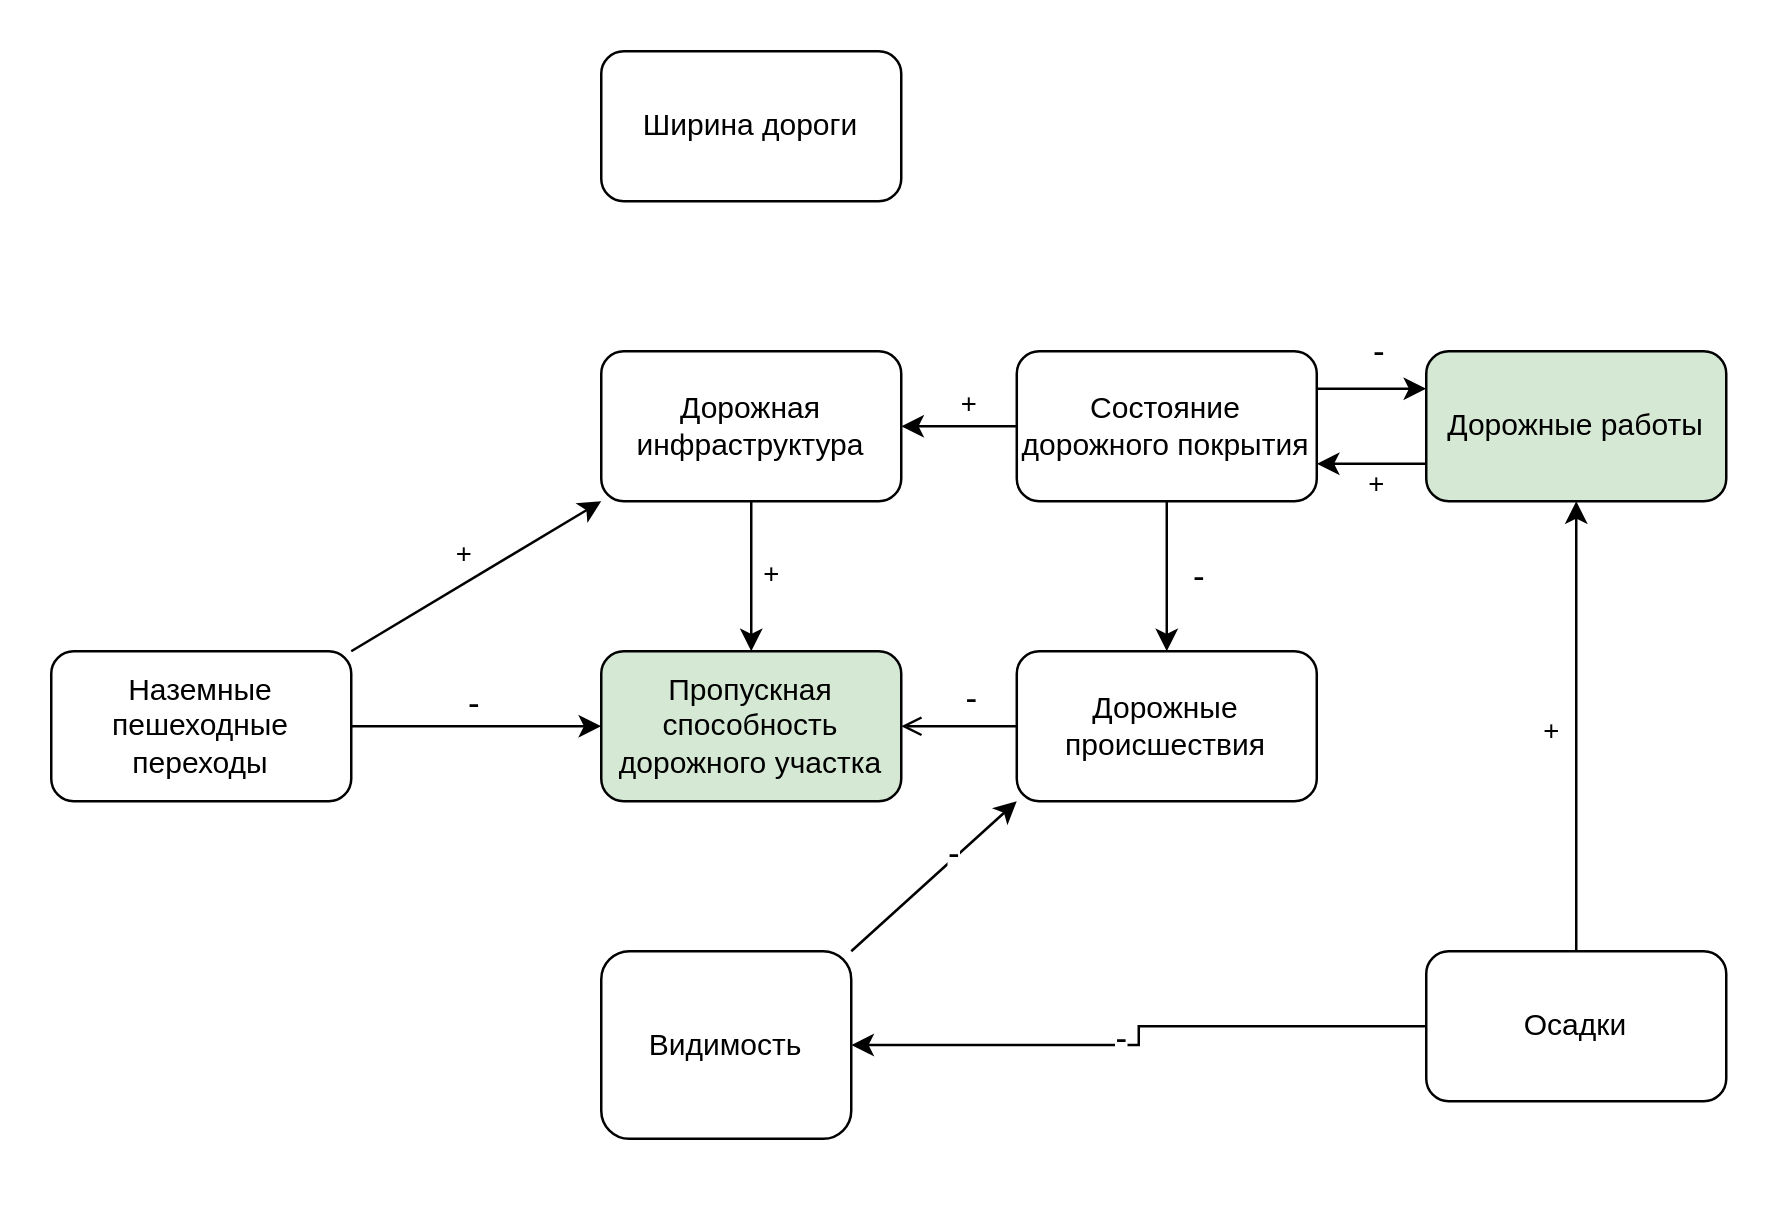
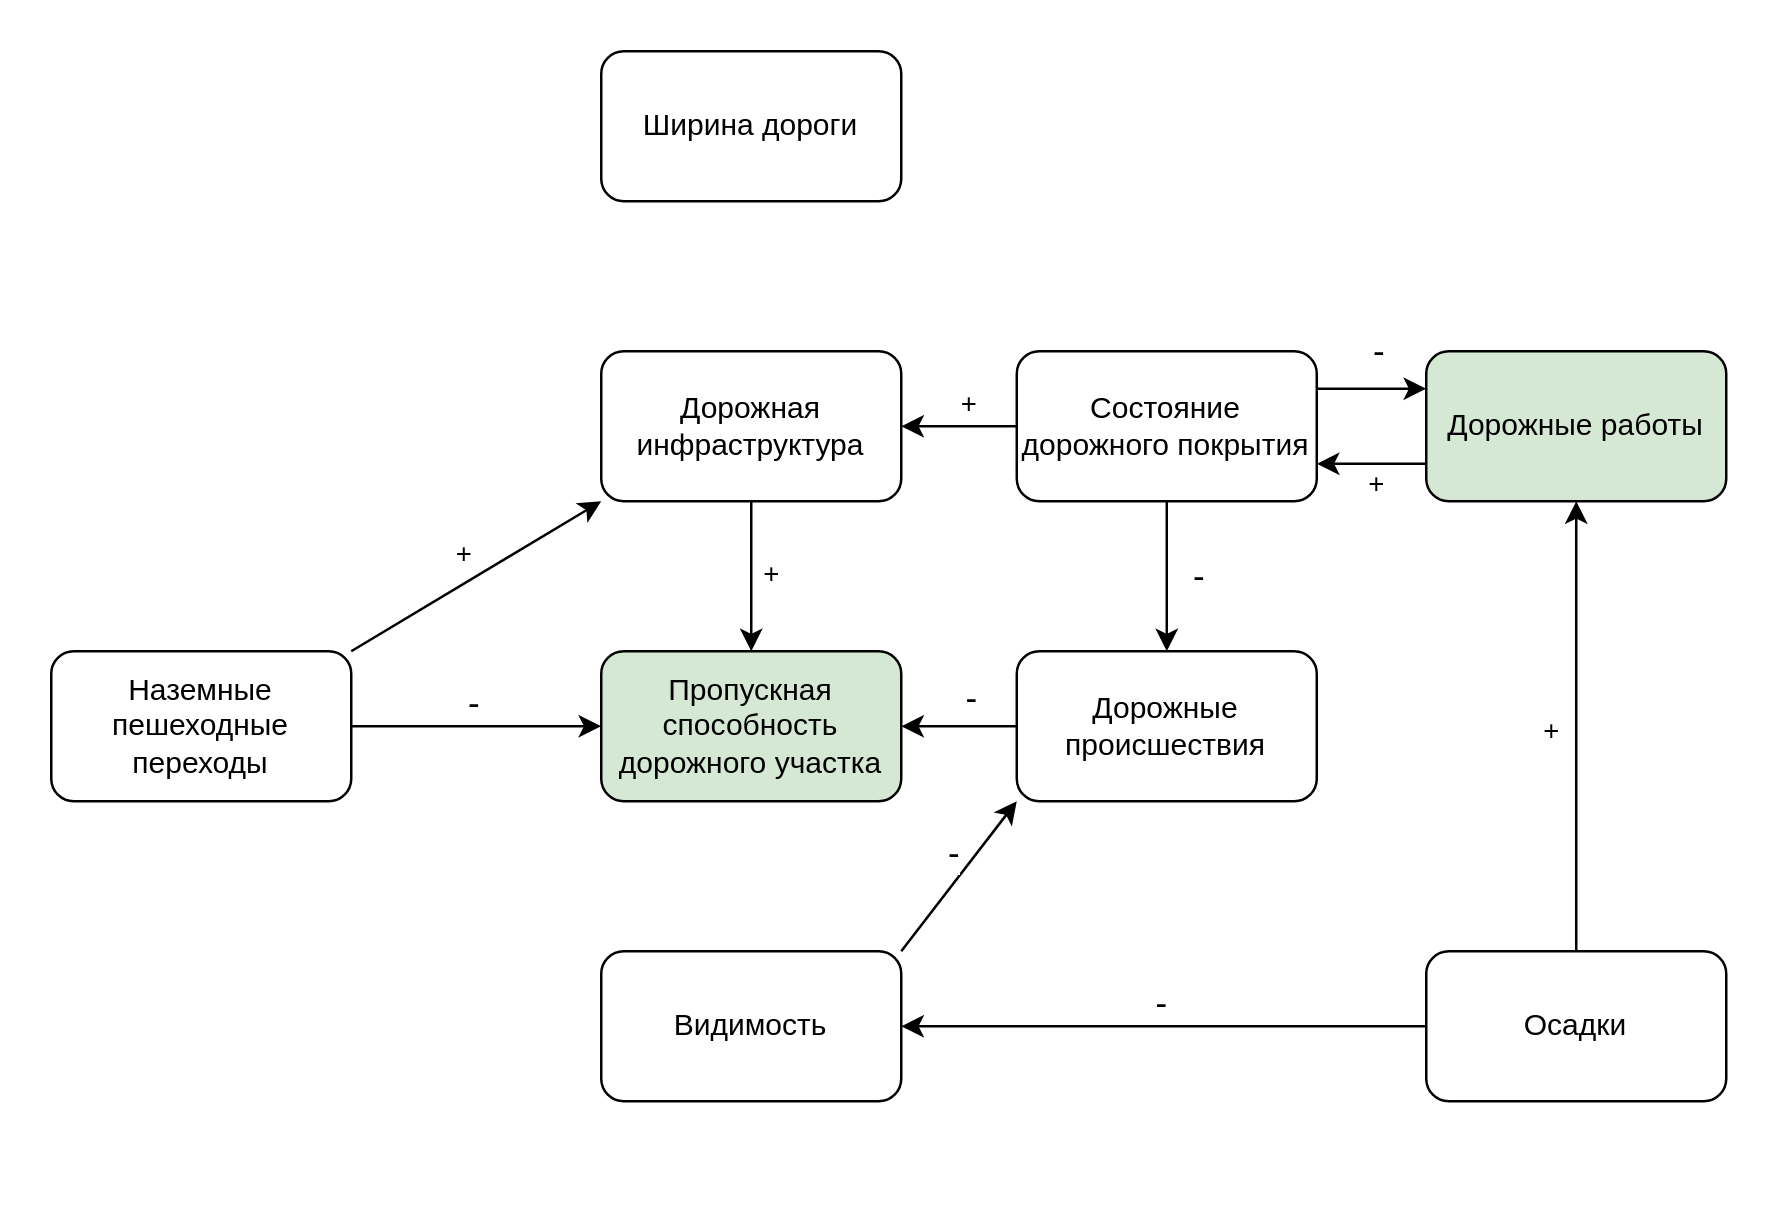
edge "Дорожные происшествия" -> "Пропускная способность дорожного участка": arrowhead open -> classic
node "Видимость": size 250x188 -> 300x150
